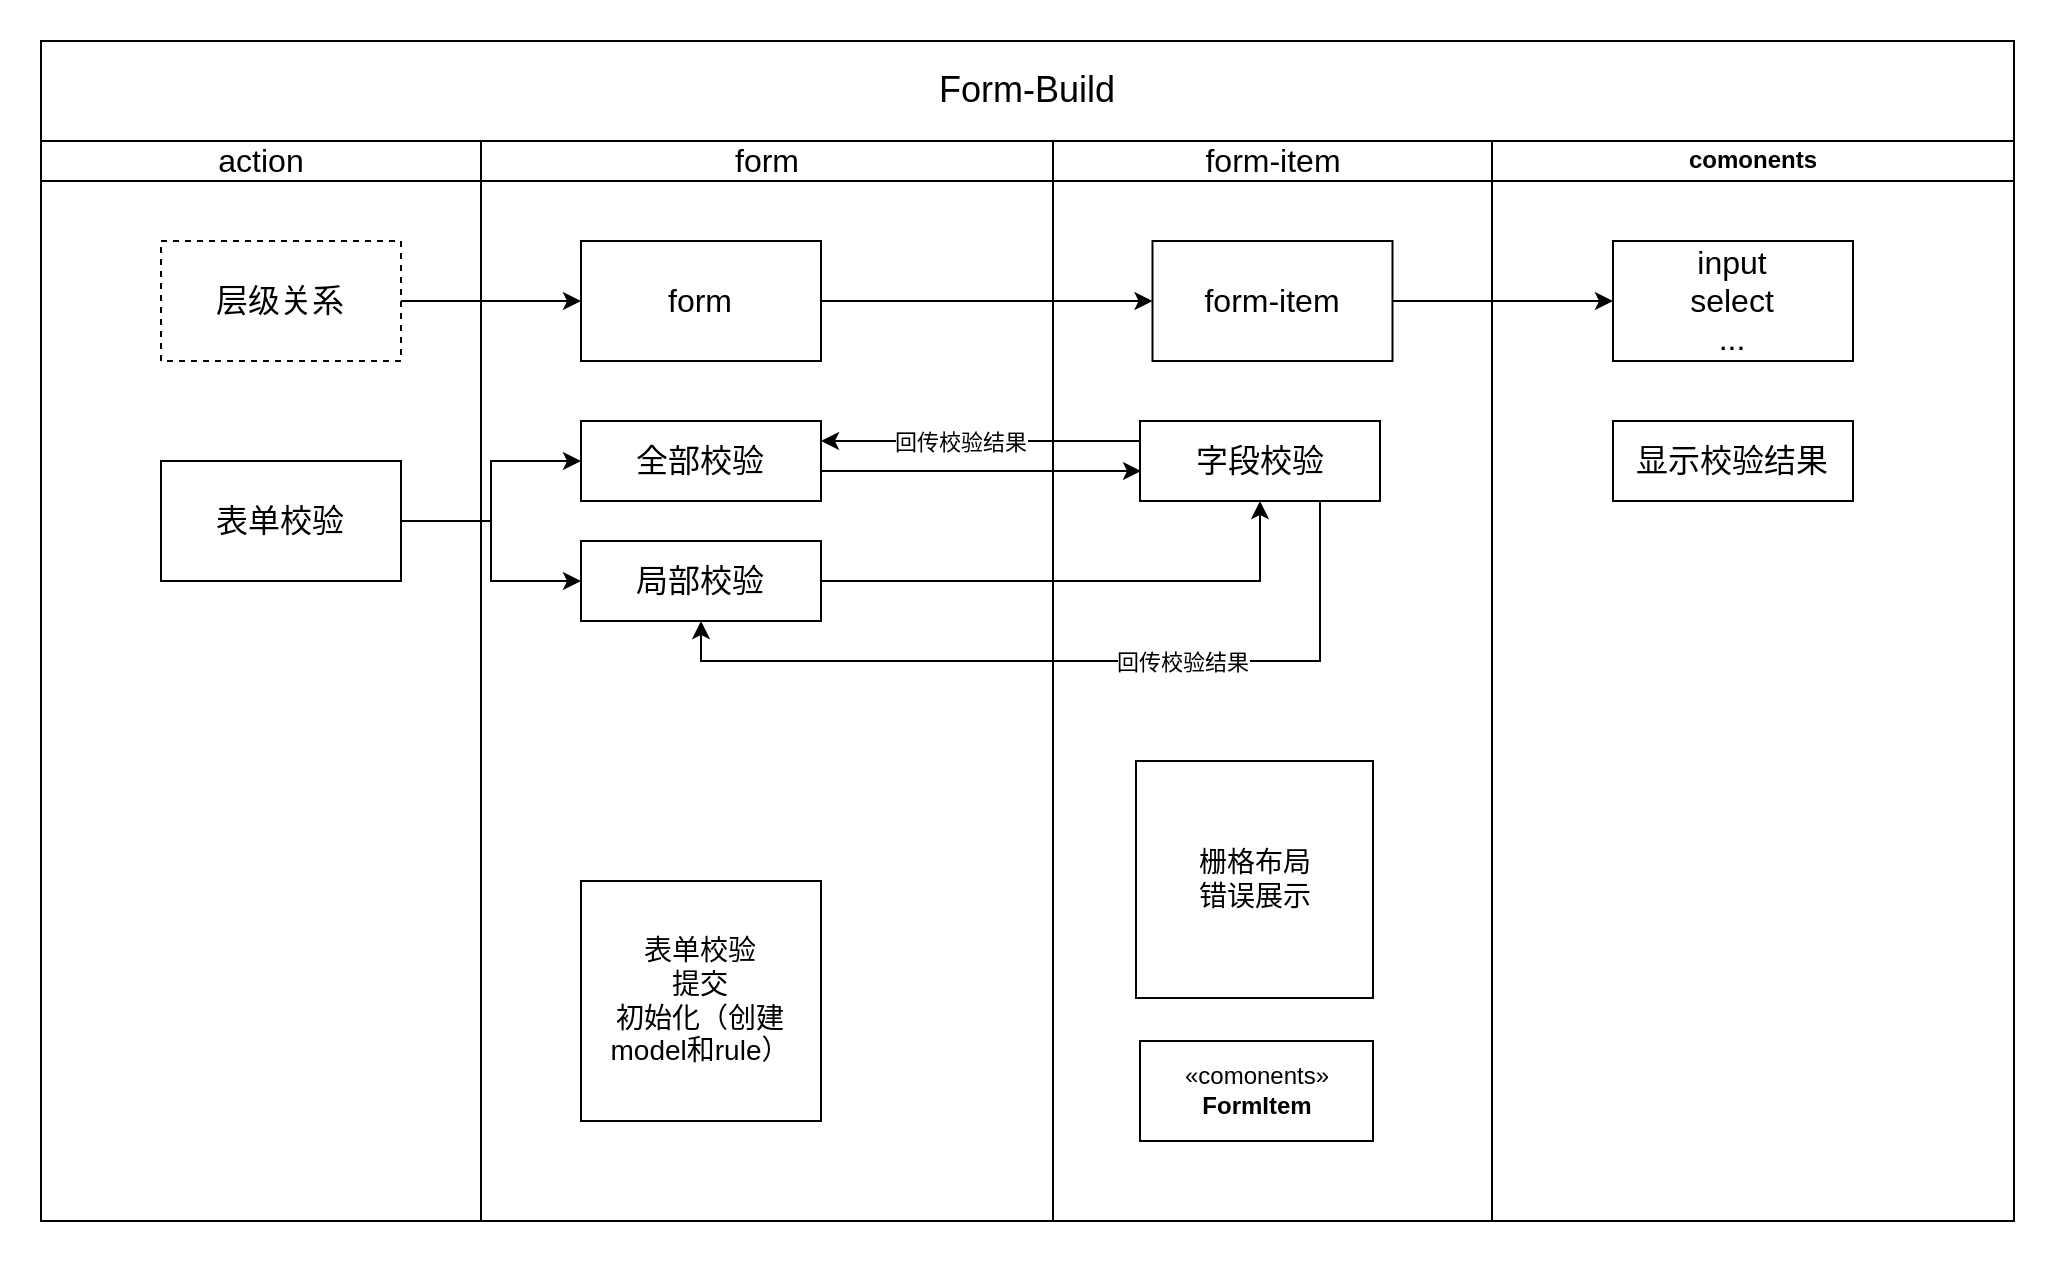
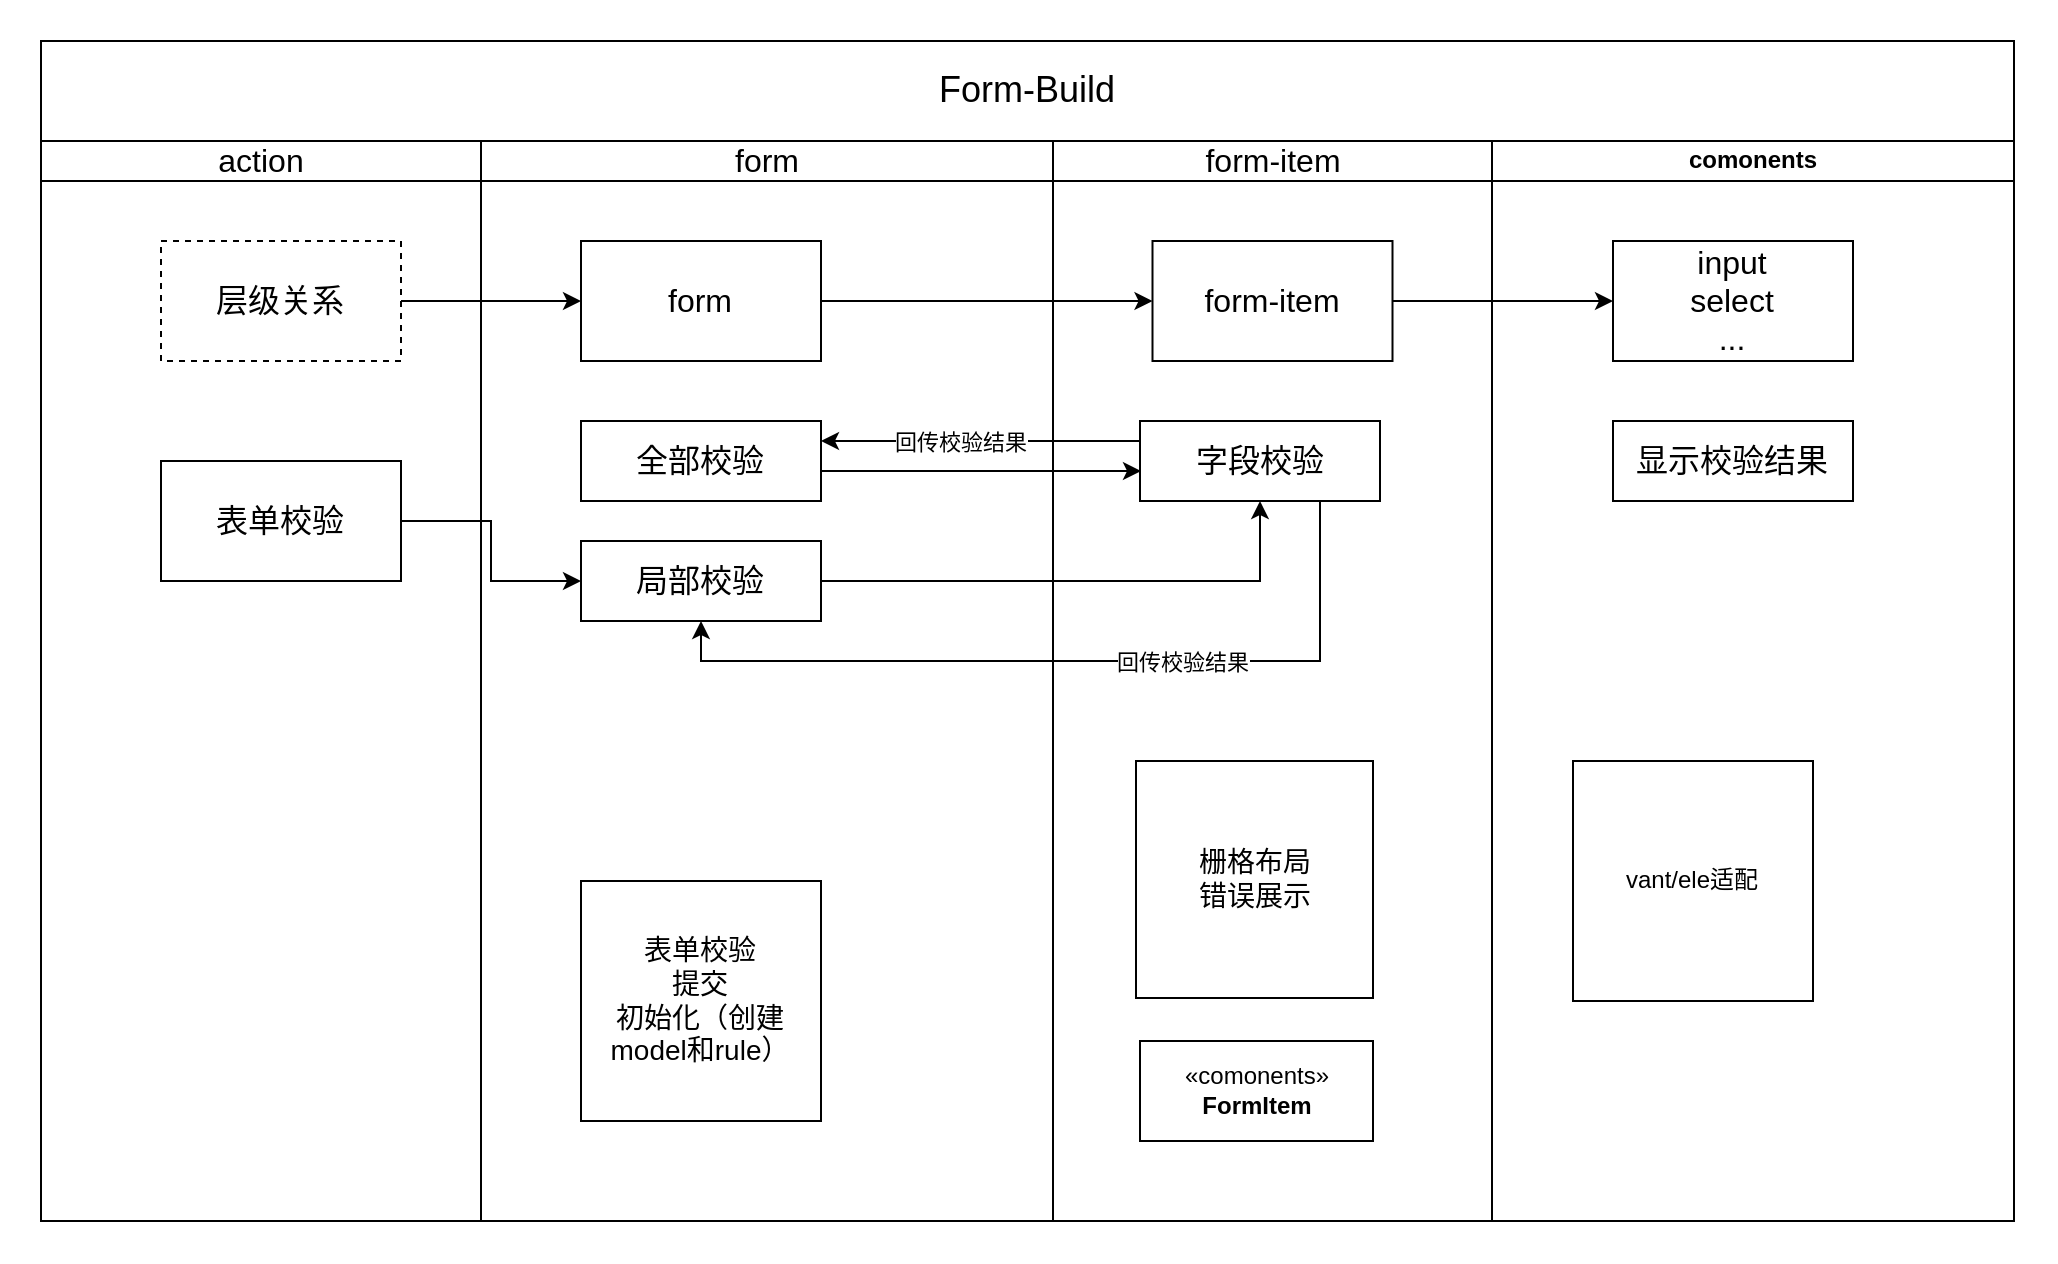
edge "表单校验" -> "全部校验": removed
node "vant/ele适配": added
